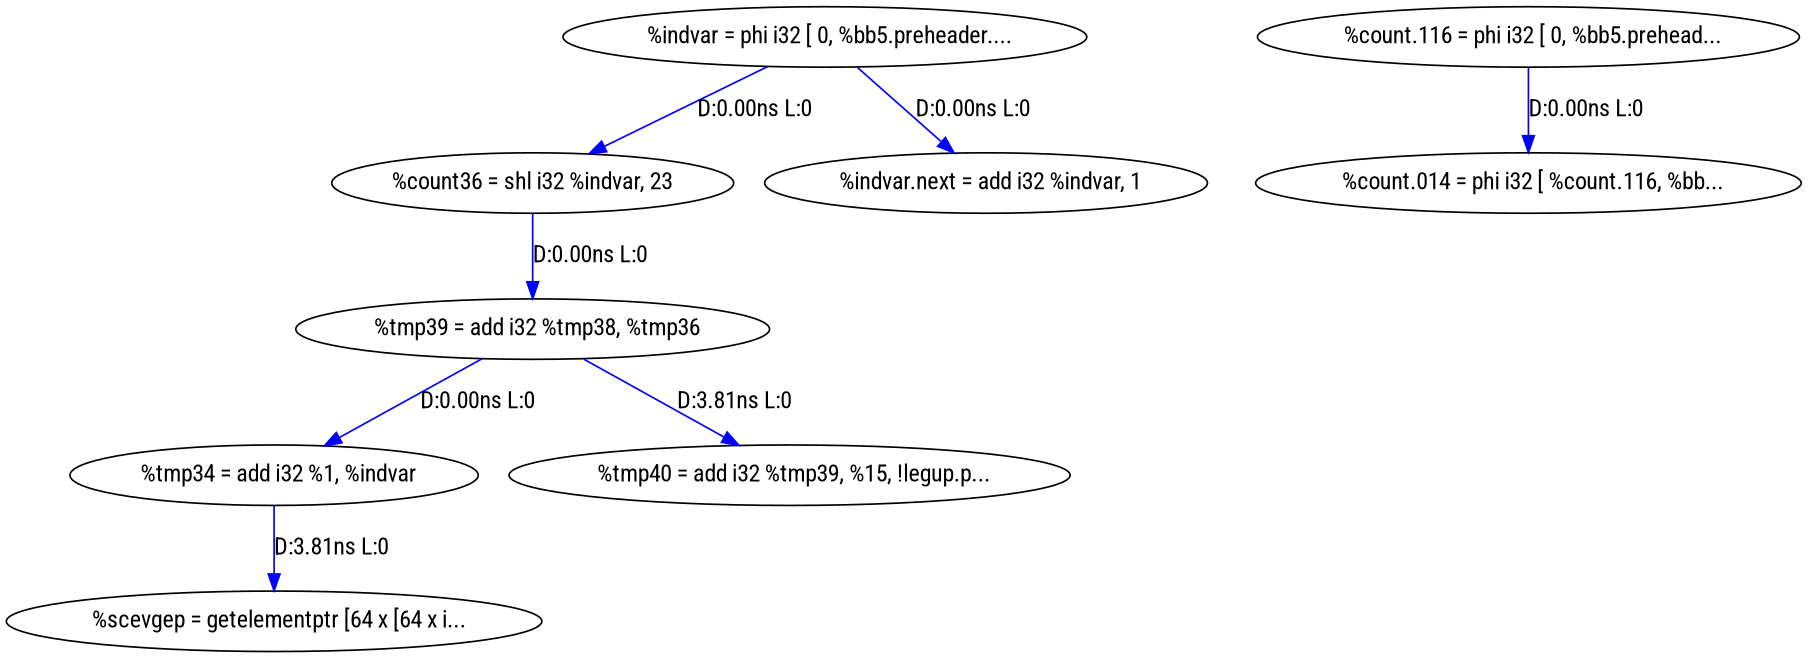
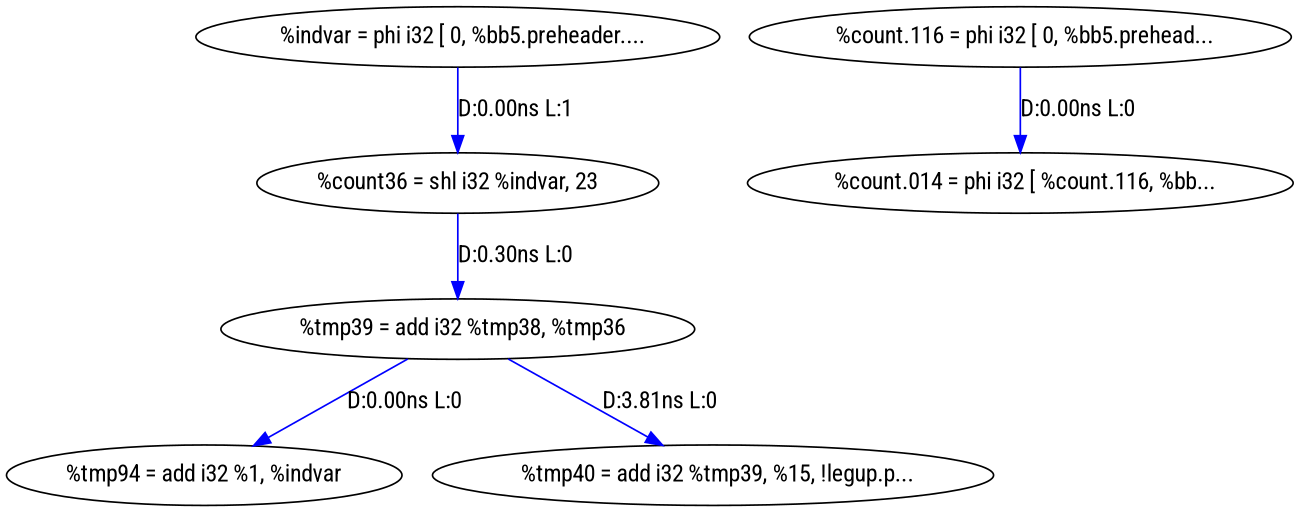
edge "%indvar = phi i32 [ 0, %bb5.preheader...." -> "%count36 = shl i32 %indvar, 23": label "D:0.00ns L:0" -> "D:0.00ns L:1"
node "%indvar.next = add i32 %indvar, 1": removed
edge "%count36 = shl i32 %indvar, 23" -> "%tmp39 = add i32 %tmp38, %tmp36": label "D:0.00ns L:0" -> "D:0.30ns L:0"
node "%tmp34 = add i32 %1, %indvar": label "%tmp34 = add i32 %1, %indvar" -> "%tmp94 = add i32 %1, %indvar"
node "%scevgep = getelementptr [64 x [64 x i...": removed
